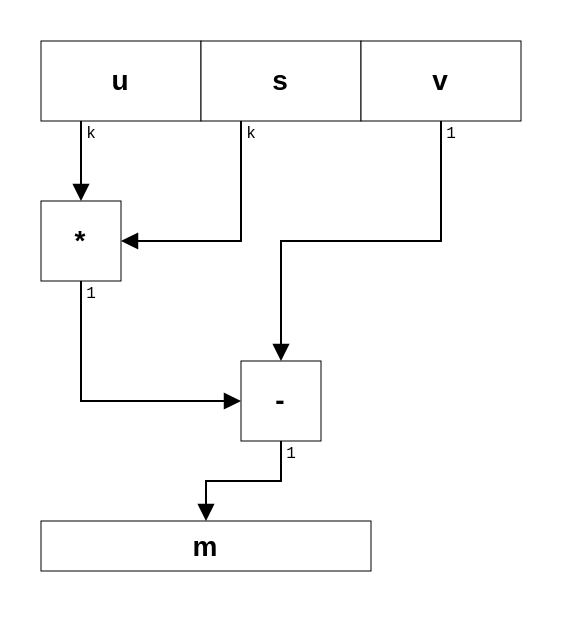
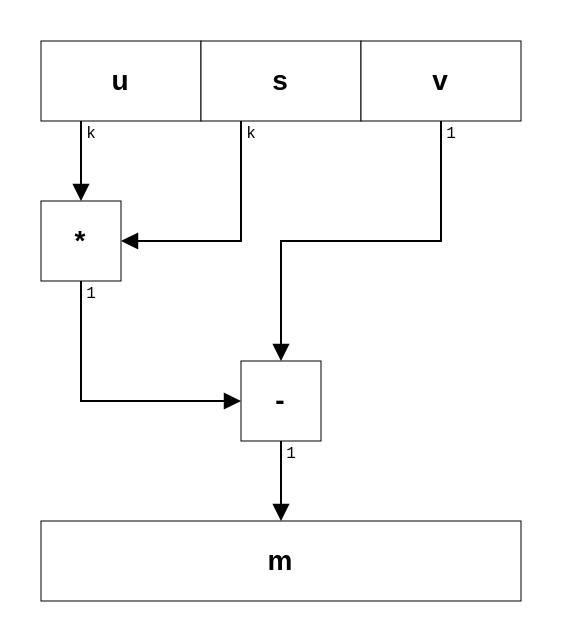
node "m": size 330x50 -> 480x80
